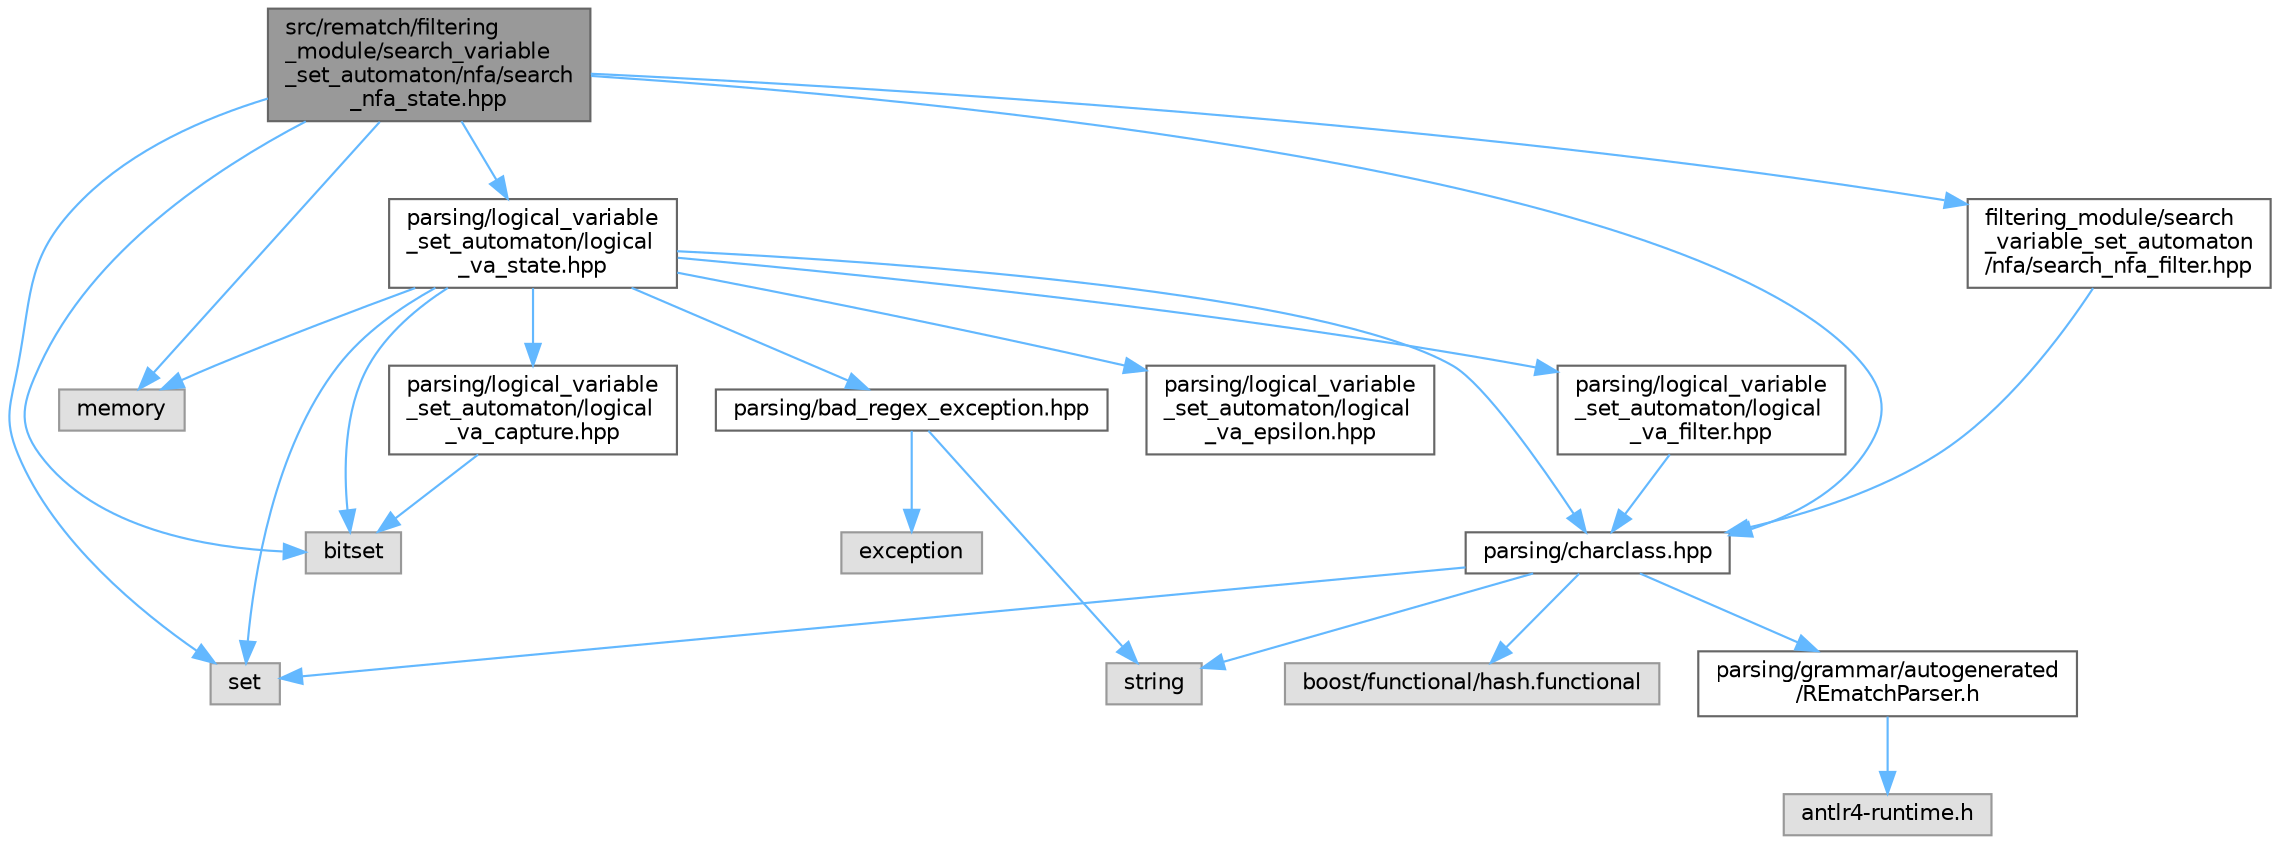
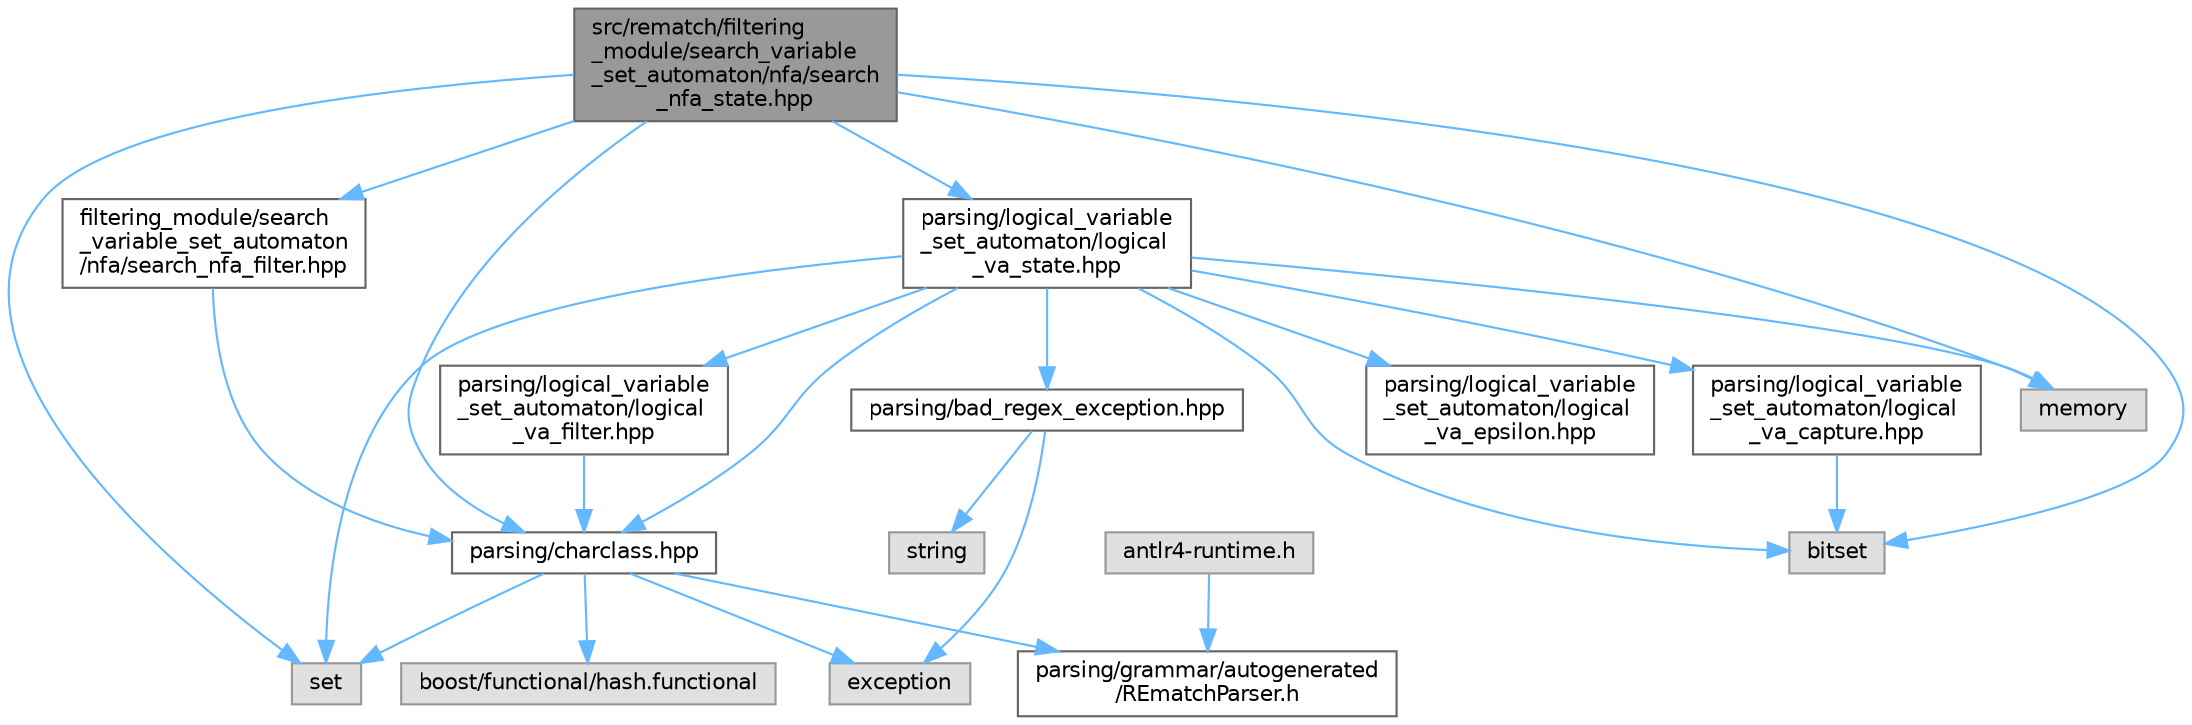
edge "parsing/charclass.hpp" -> "string": now "parsing/charclass.hpp" -> "exception"
edge "parsing/grammar/autogenerated /REmatchParser.h" -> "antlr4-runtime.h": reversed
